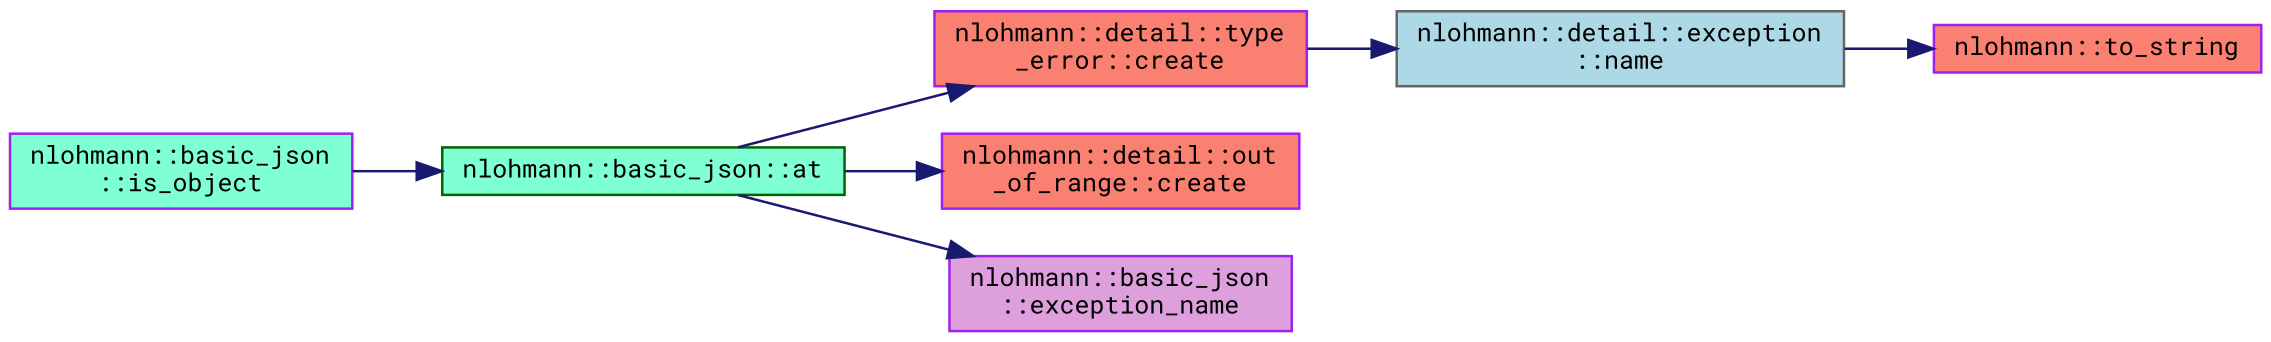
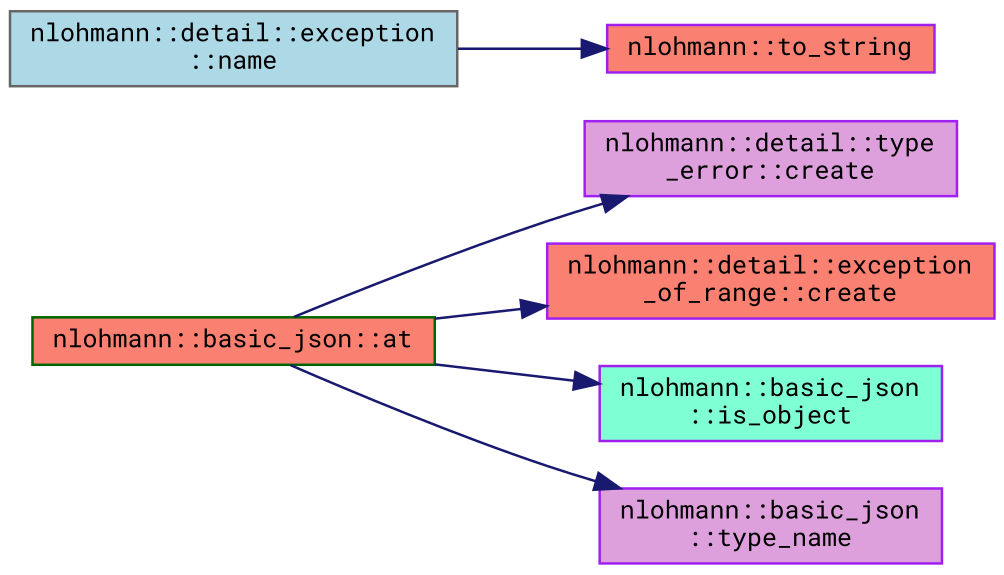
node "nlohmann::detail::type _error::create": fillcolor salmon -> plum
edge "nlohmann::detail::type _error::create" -> "nlohmann::detail::exception ::name": removed
edge "nlohmann::basic_json ::is_object" -> "nlohmann::basic_json::at": reversed
node "nlohmann::basic_json::at": fillcolor aquamarine -> salmon
node "nlohmann::detail::out _of_range::create": label "nlohmann::detail::out _of_range::create" -> "nlohmann::detail::exception _of_range::create"
node "nlohmann::basic_json ::exception_name": label "nlohmann::basic_json ::exception_name" -> "nlohmann::basic_json ::type_name"
